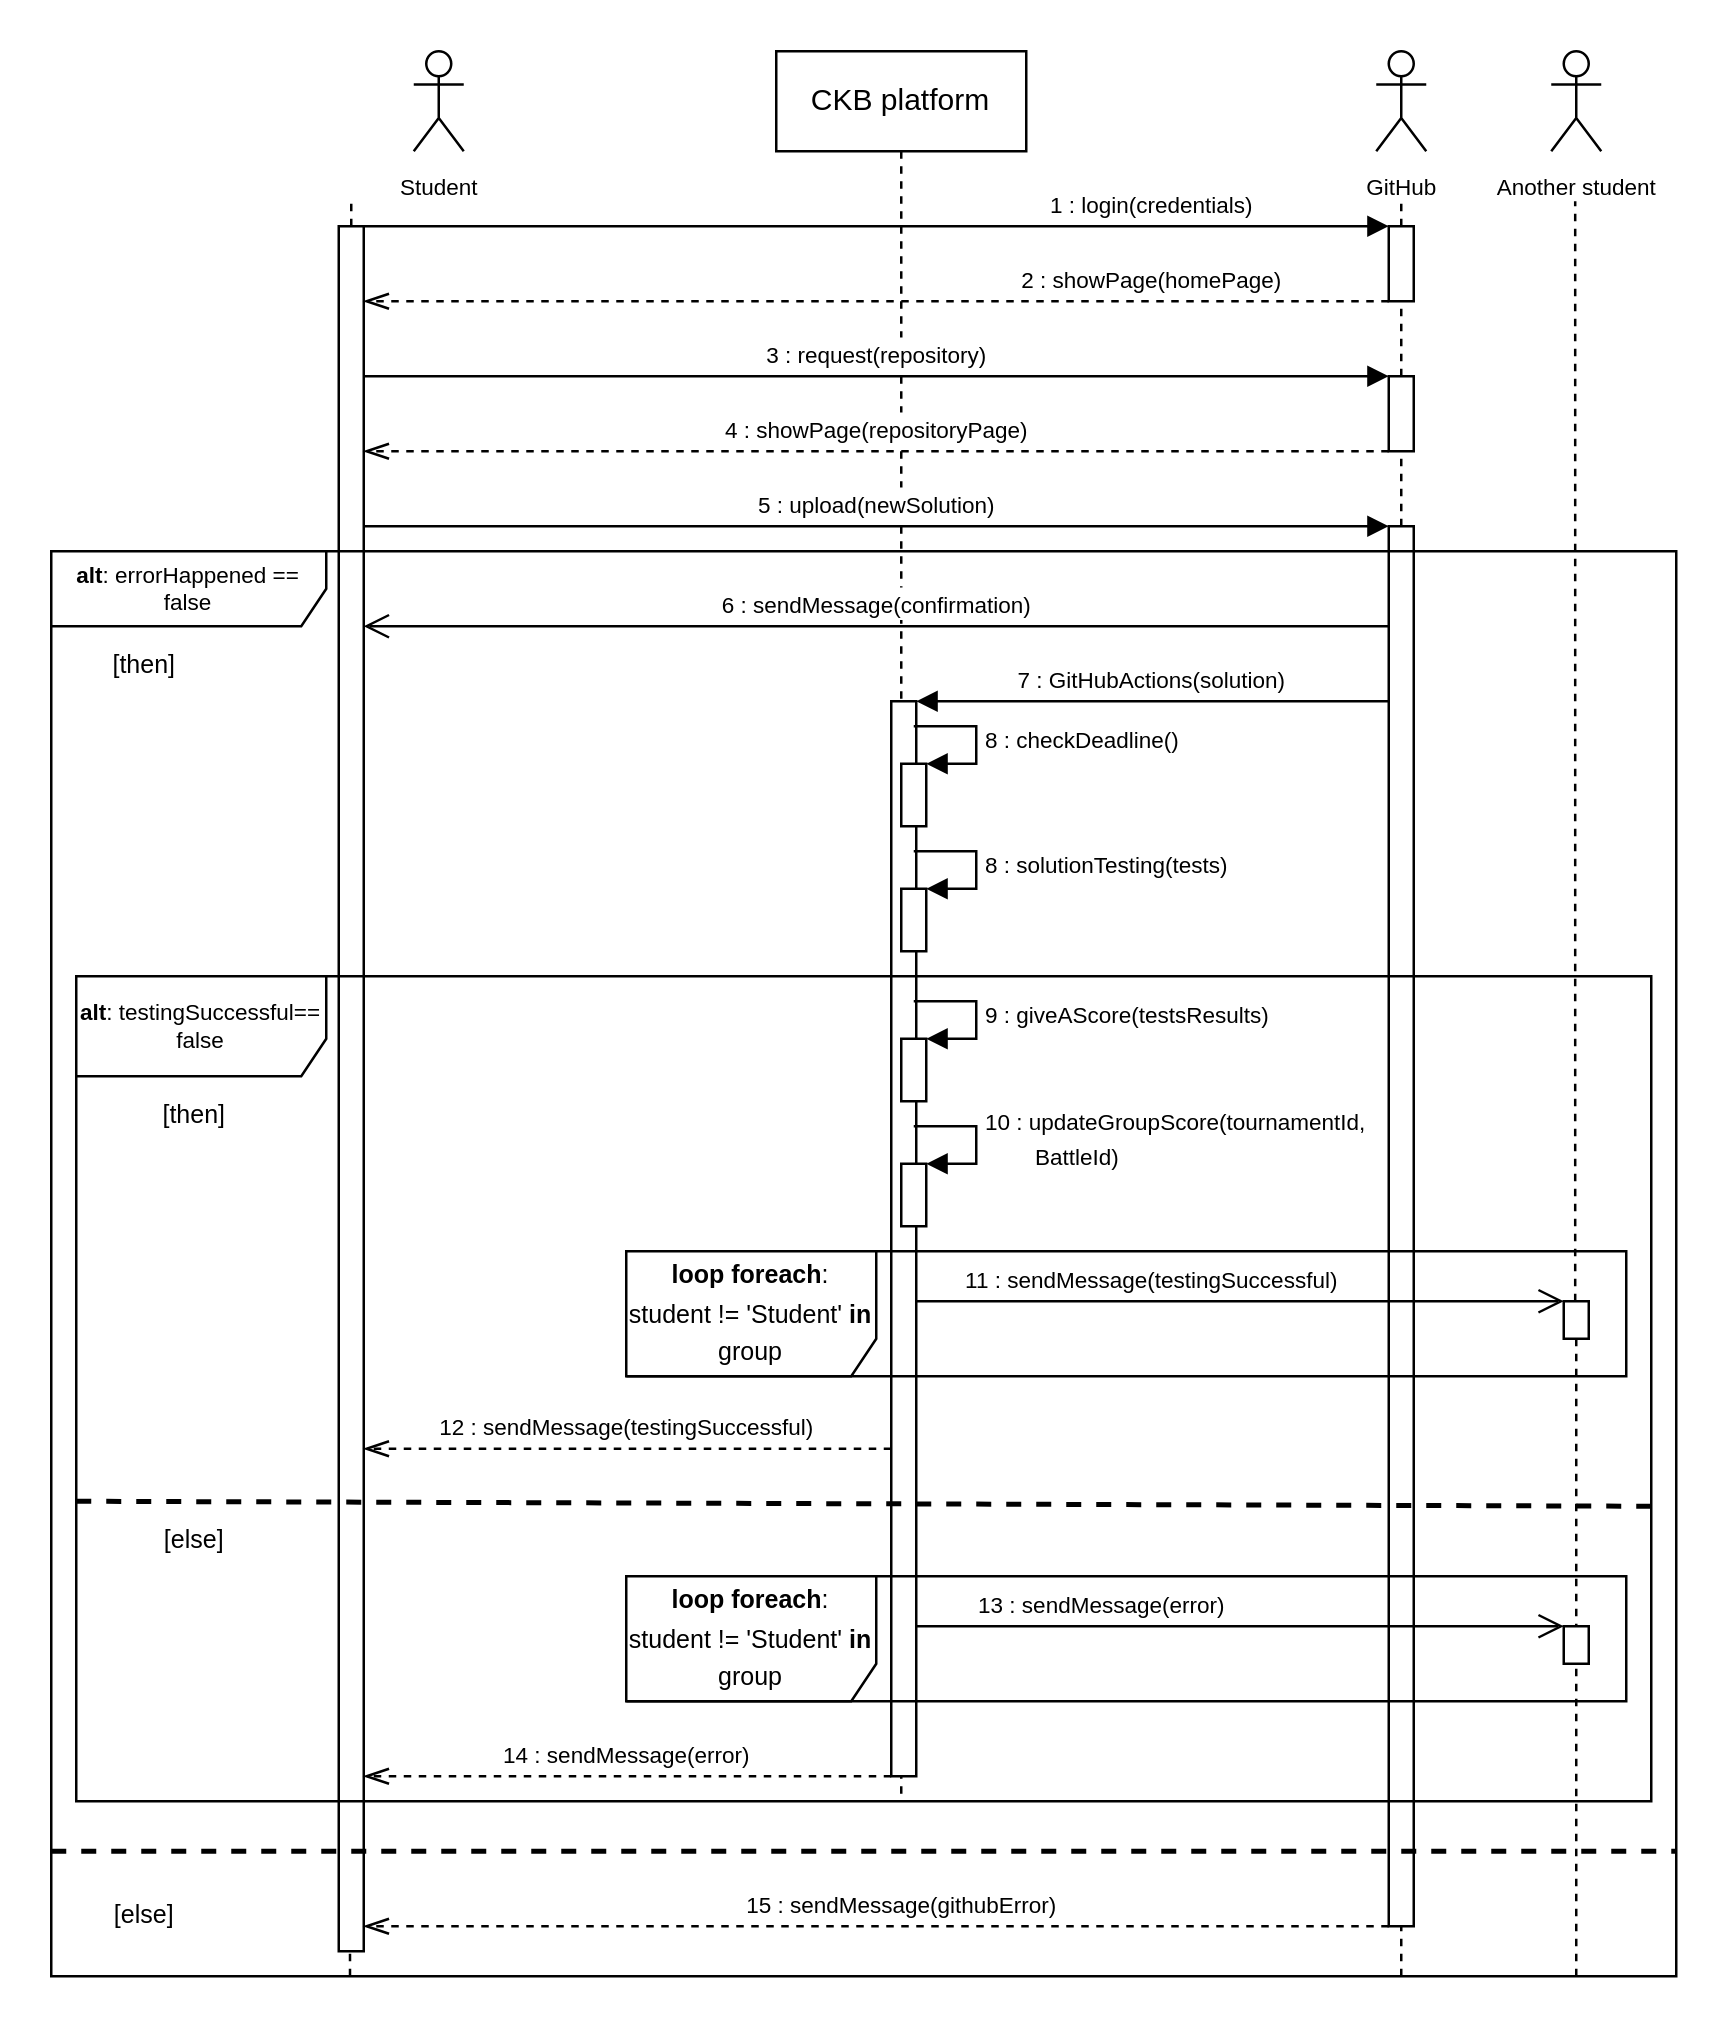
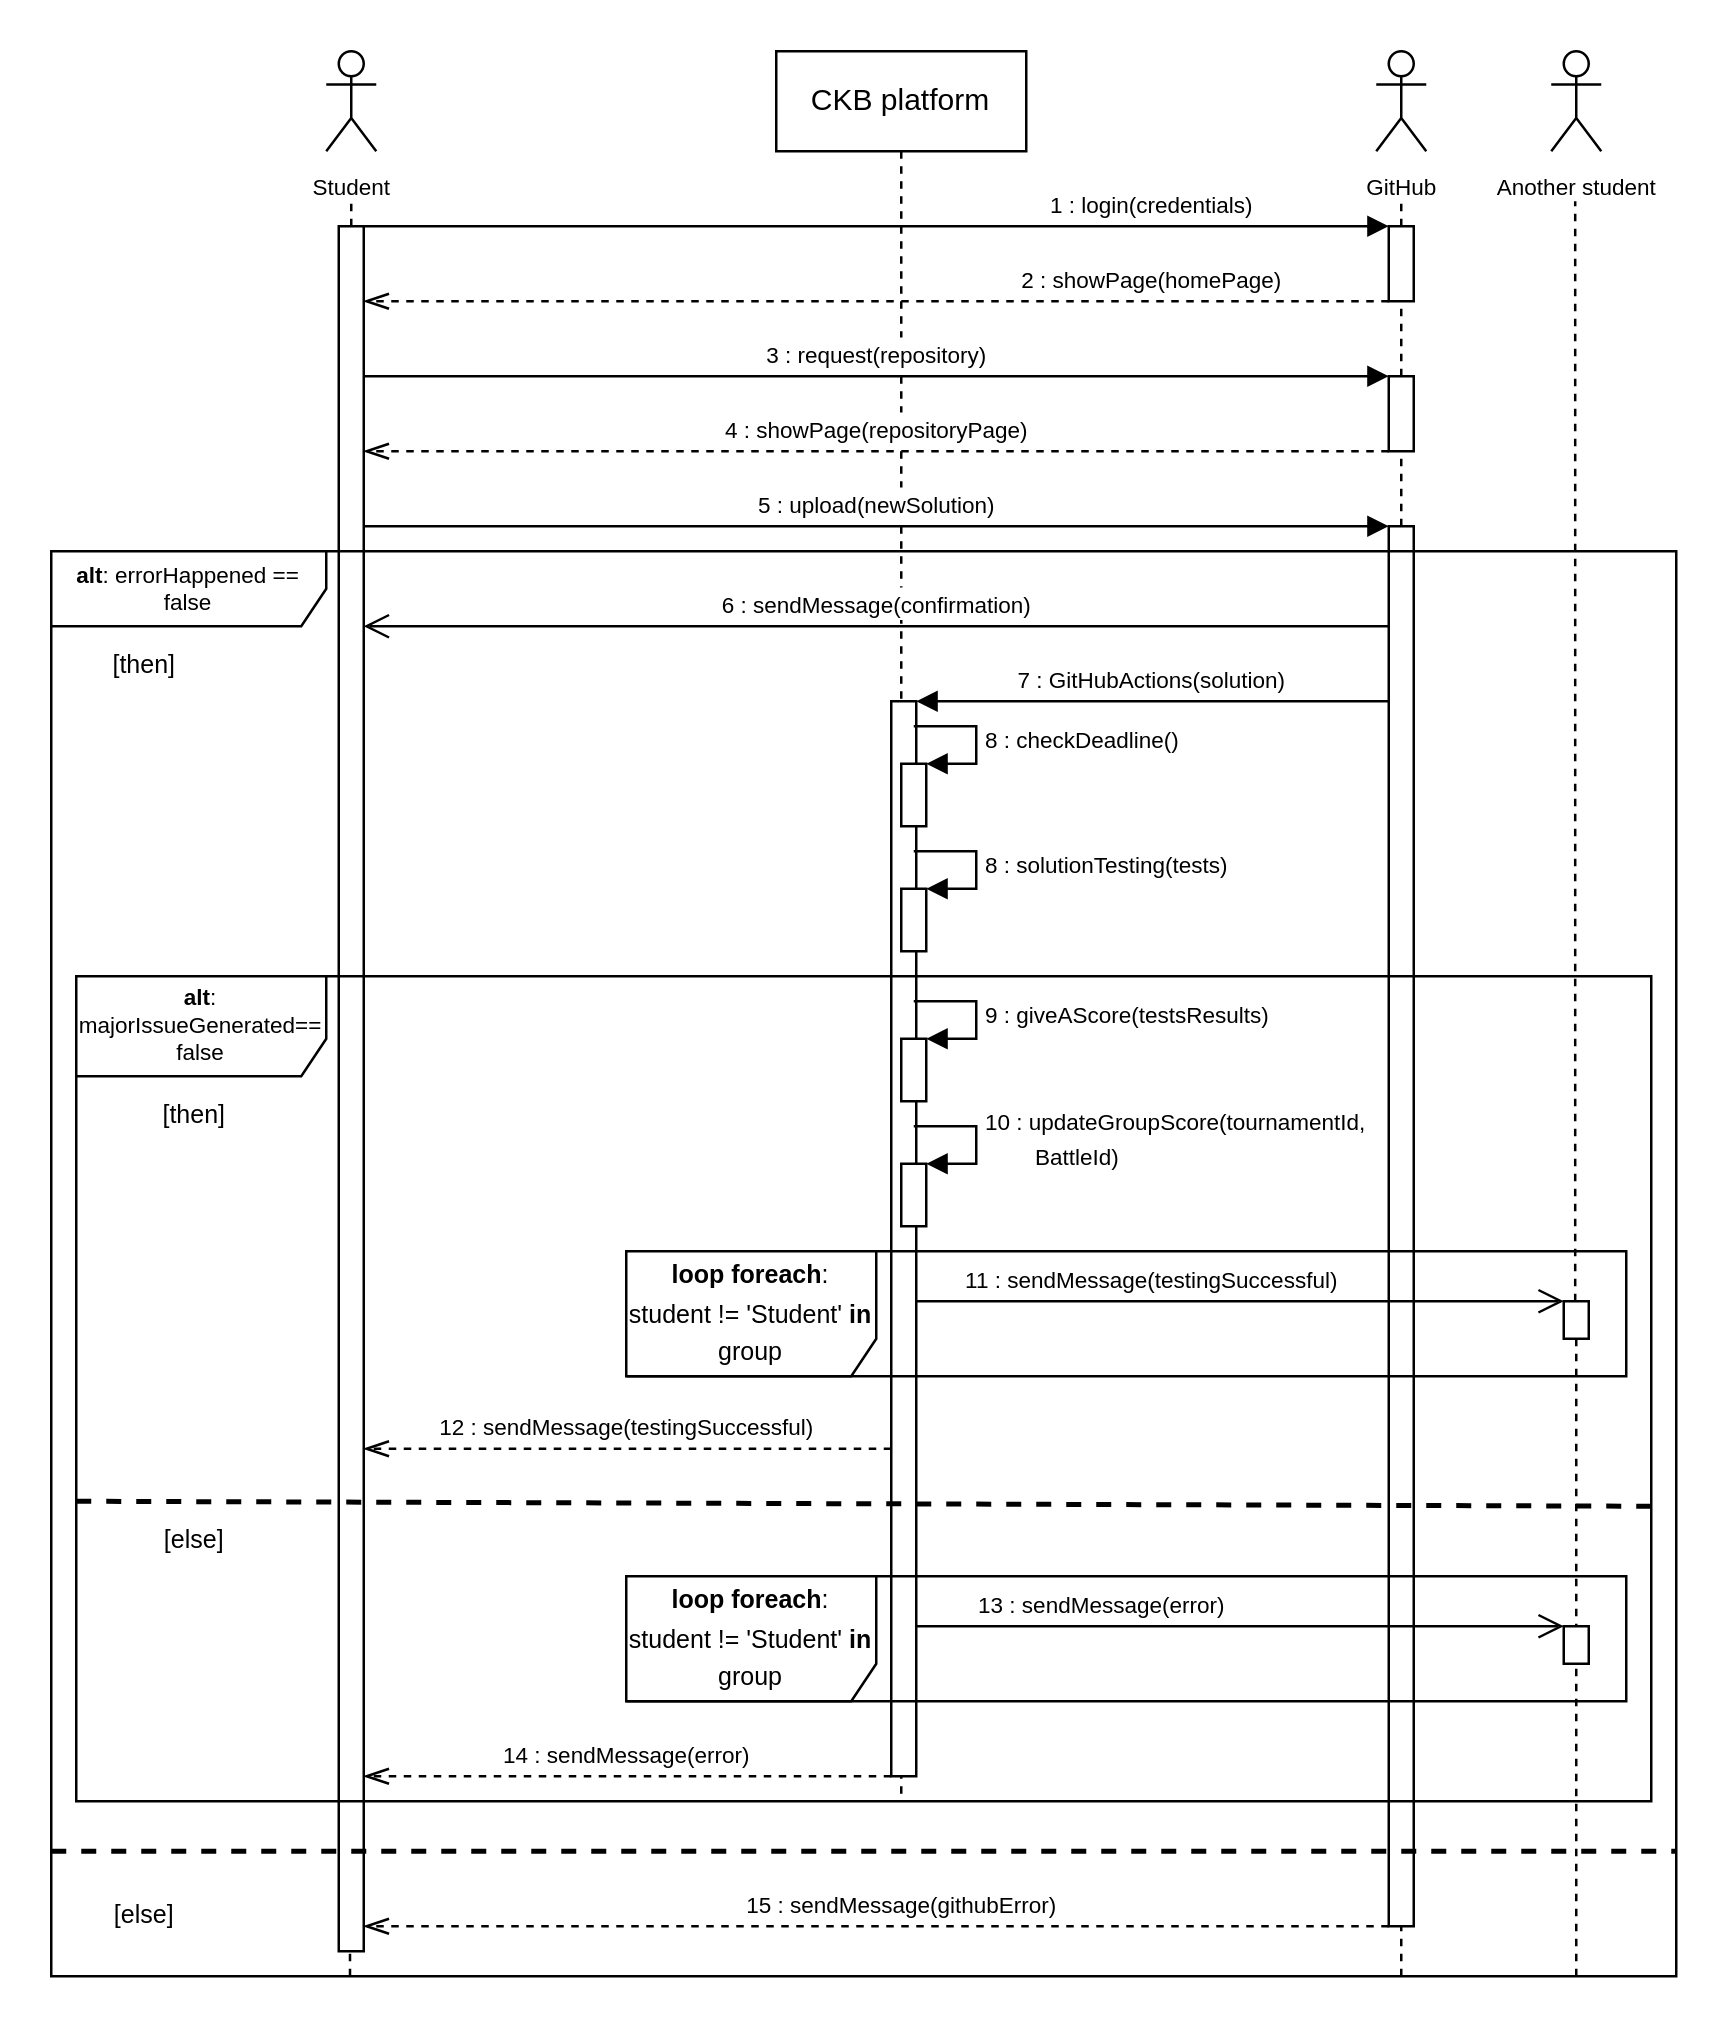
node "Student": moved (439, 101) -> (351, 101)
node "alt: testingSuccessful== false": label "alt: testingSuccessful== false" -> "alt: majorIssueGenerated== false"
